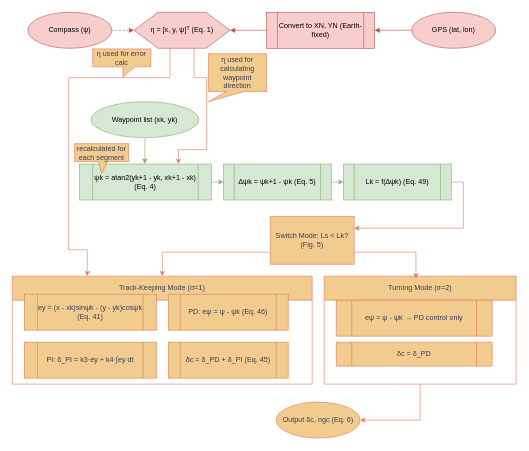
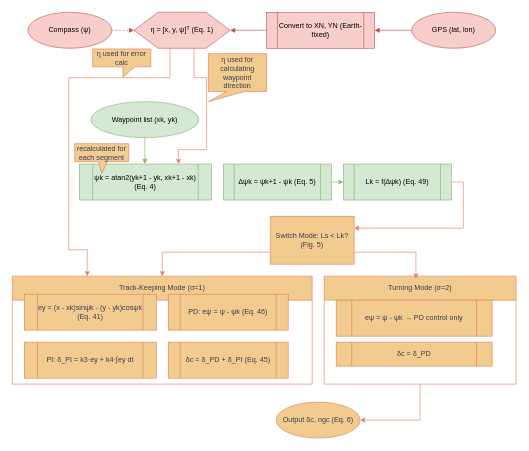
edge "ψk = atan2(yk+1 - yk, xk+1 - xk) (Eq. 4)" -> "∆ψk = ψk+1 - ψk (Eq. 5)": removed
